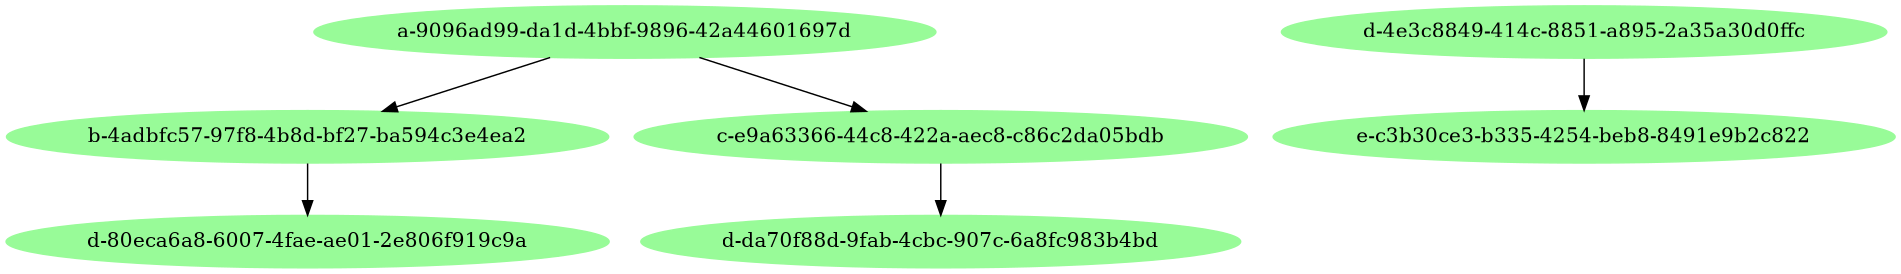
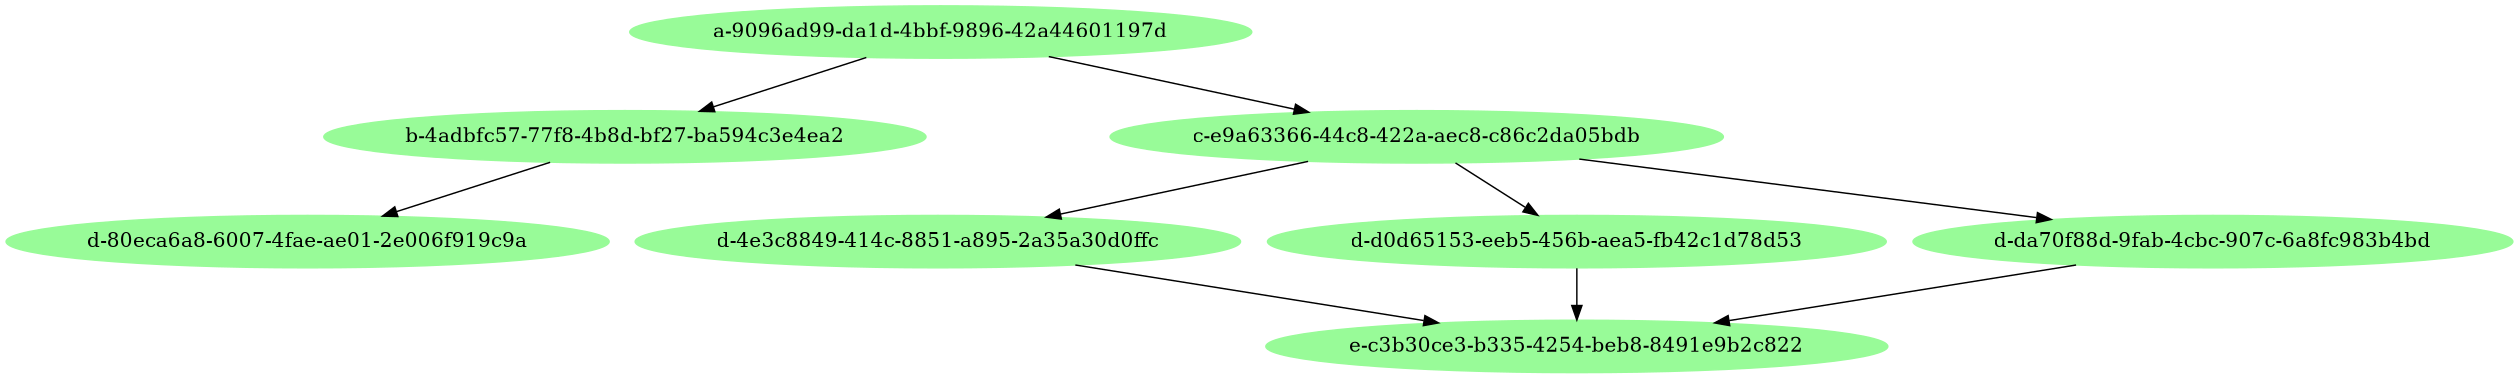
node "a-9096ad99-da1d-4bbf-9896-42a44601697d": label "a-9096ad99-da1d-4bbf-9896-42a44601697d" -> "a-9096ad99-da1d-4bbf-9896-42a44601197d"
node "b-4adbfc57-97f8-4b8d-bf27-ba594c3e4ea2": label "b-4adbfc57-97f8-4b8d-bf27-ba594c3e4ea2" -> "b-4adbfc57-77f8-4b8d-bf27-ba594c3e4ea2"
edge "c-e9a63366-44c8-422a-aec8-c86c2da05bdb" -> "d-4e3c8849-414c-8851-a895-2a35a30d0ffc": added
node "d-80eca6a8-6007-4fae-ae01-2e806f919c9a": label "d-80eca6a8-6007-4fae-ae01-2e806f919c9a" -> "d-80eca6a8-6007-4fae-ae01-2e006f919c9a"
node "d-d0d65153-eeb5-456b-aea5-fb42c1d78d53": added
edge "d-da70f88d-9fab-4cbc-907c-6a8fc983b4bd" -> "e-c3b30ce3-b335-4254-beb8-8491e9b2c822": added
